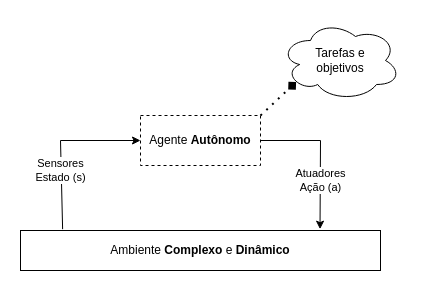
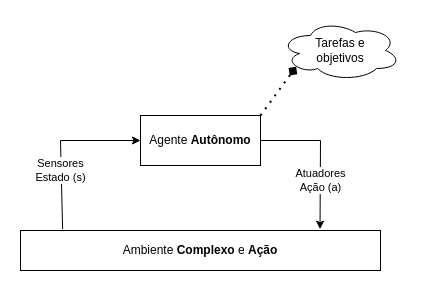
node "Tarefas e objetivos": size 120x80 -> 120x60
node "Agente Autônomo": style dashed -> solid
node "Ambiente Complexo e Dinâmico": label "Ambiente Complexo e Dinâmico" -> "Ambiente Complexo e Ação"
